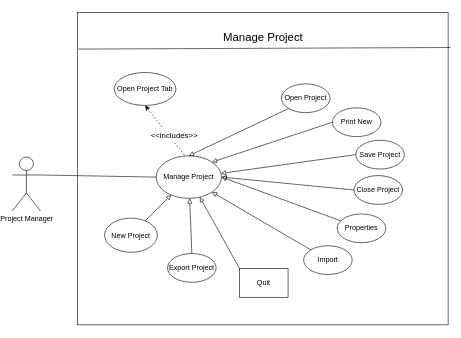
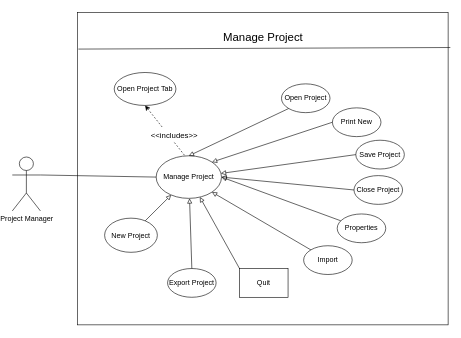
node "Export Project": moved (192, 268) -> (192, 283)
